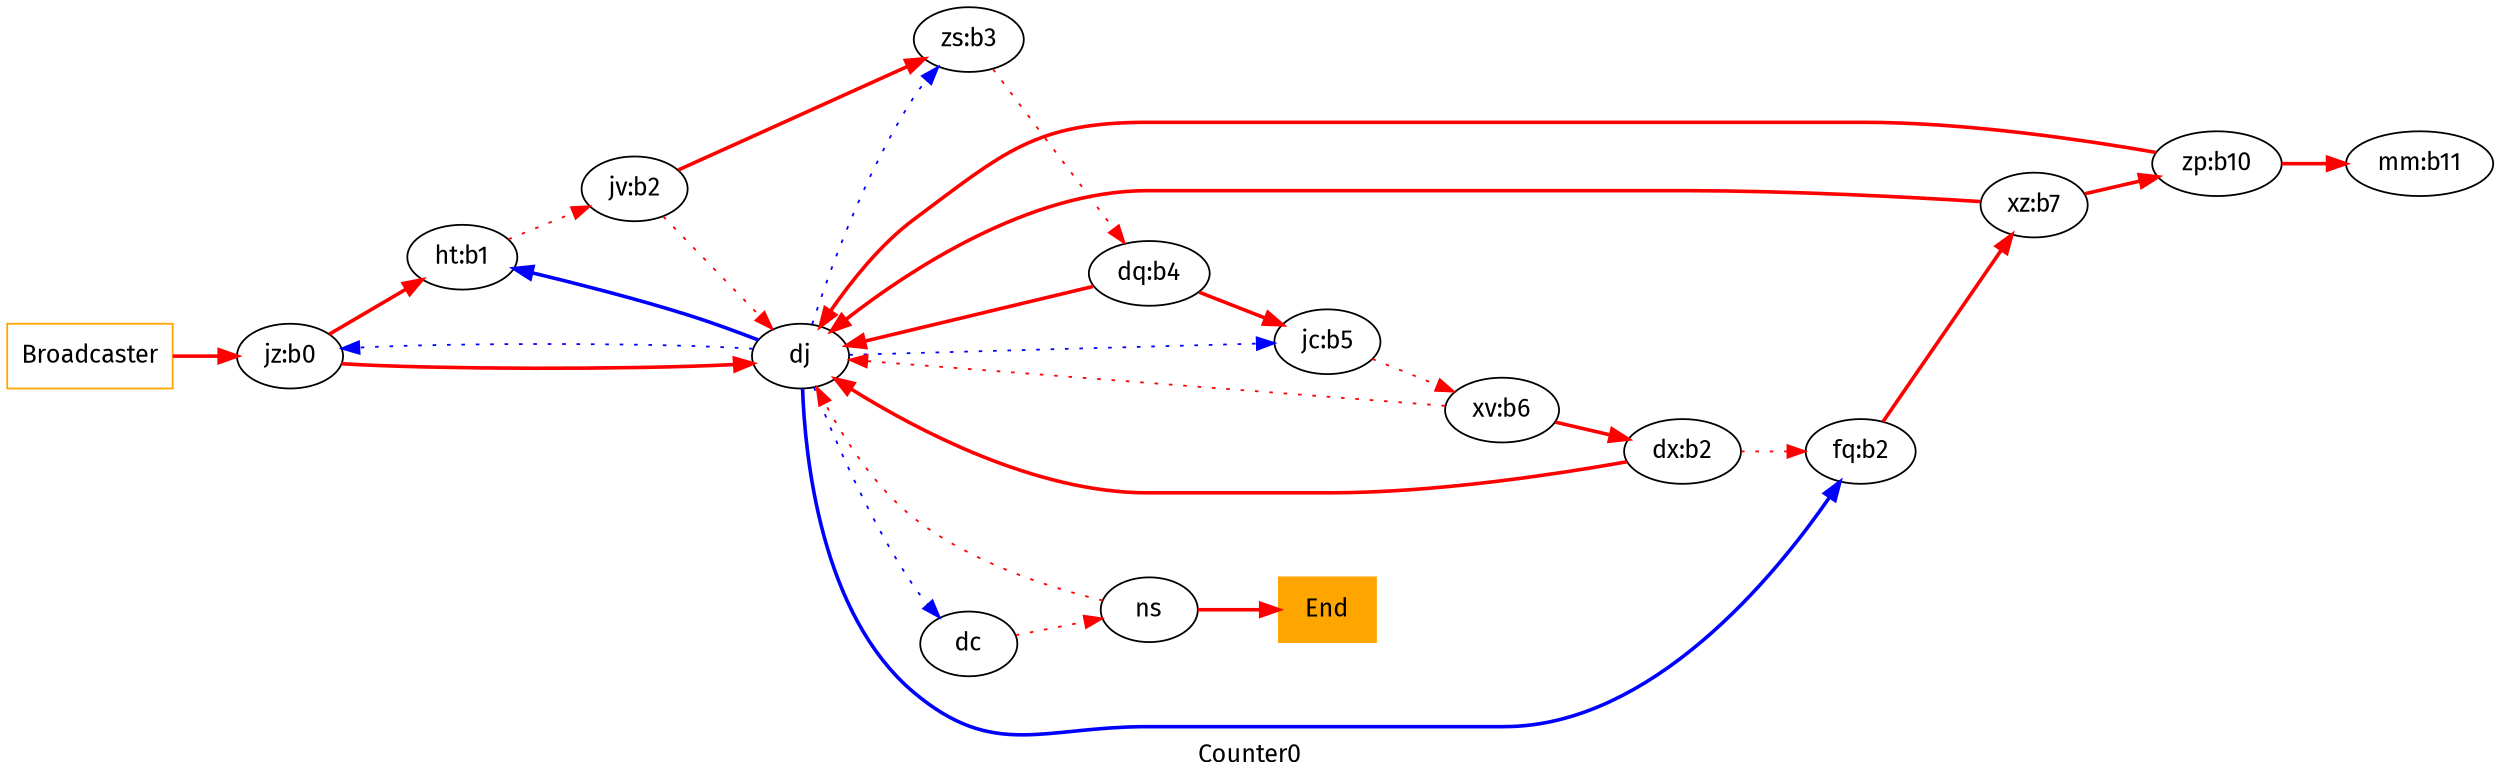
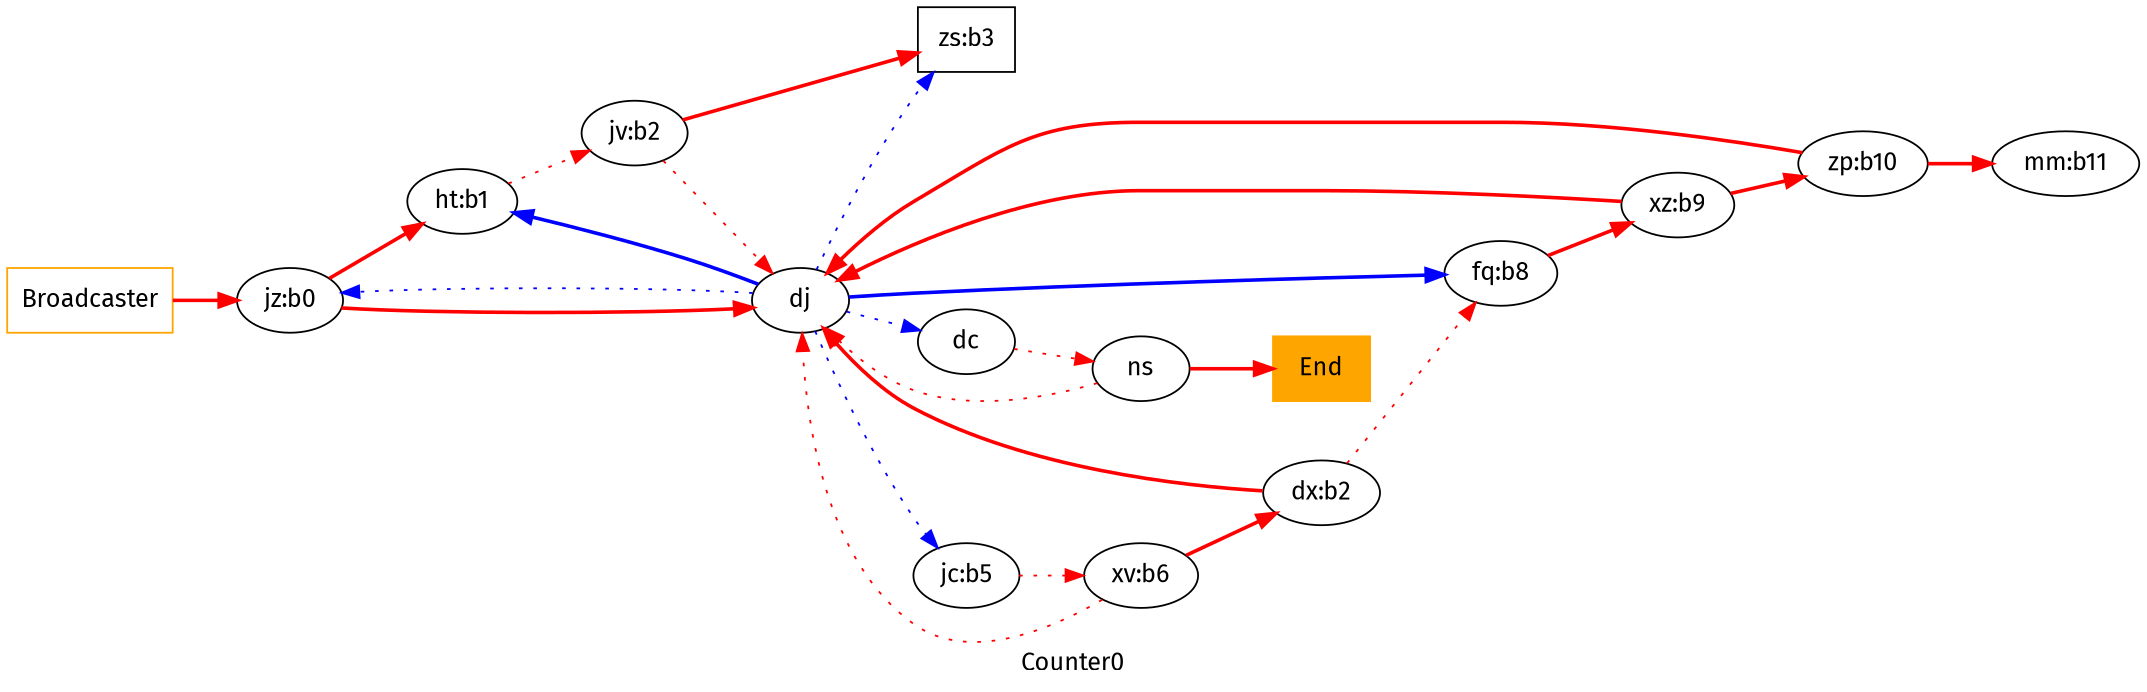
node "zs:b3": shape ellipse -> box
node "xz:b7": label "xz:b7" -> "xz:b9"
node "dq:b4": removed
node "fq:b2": label "fq:b2" -> "fq:b8"
